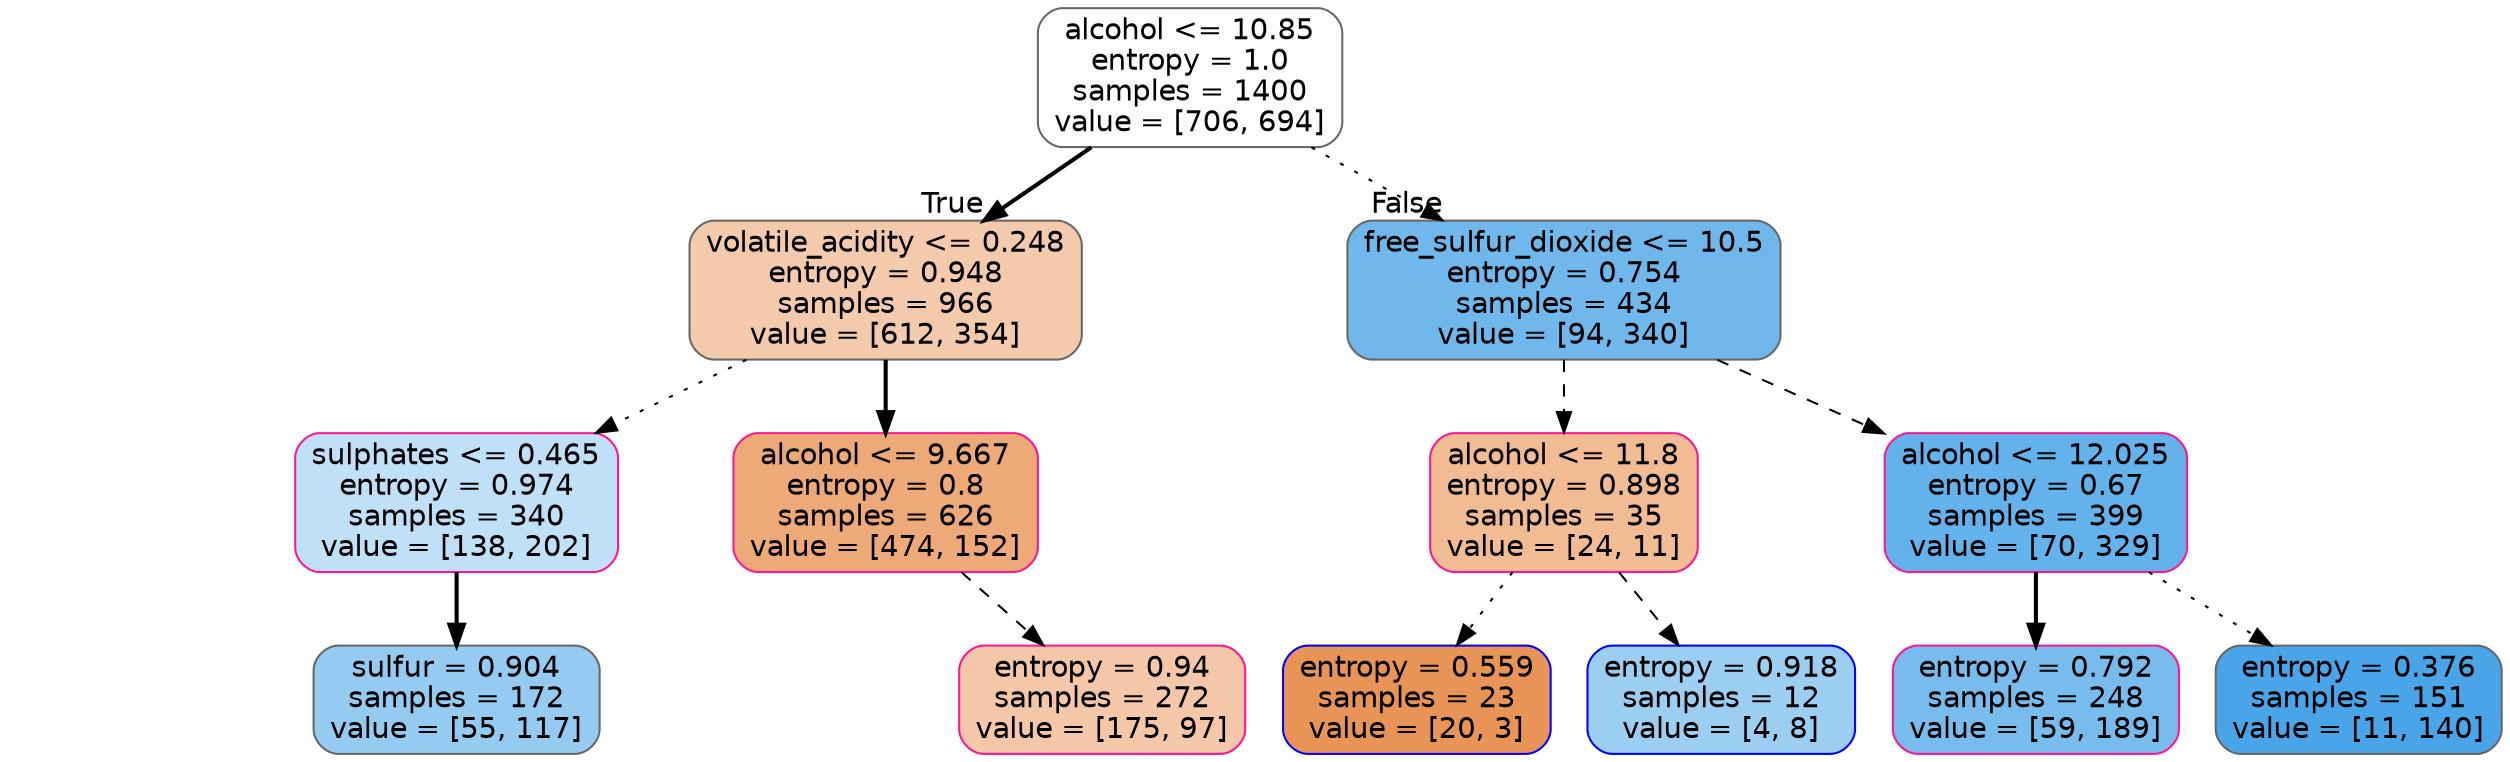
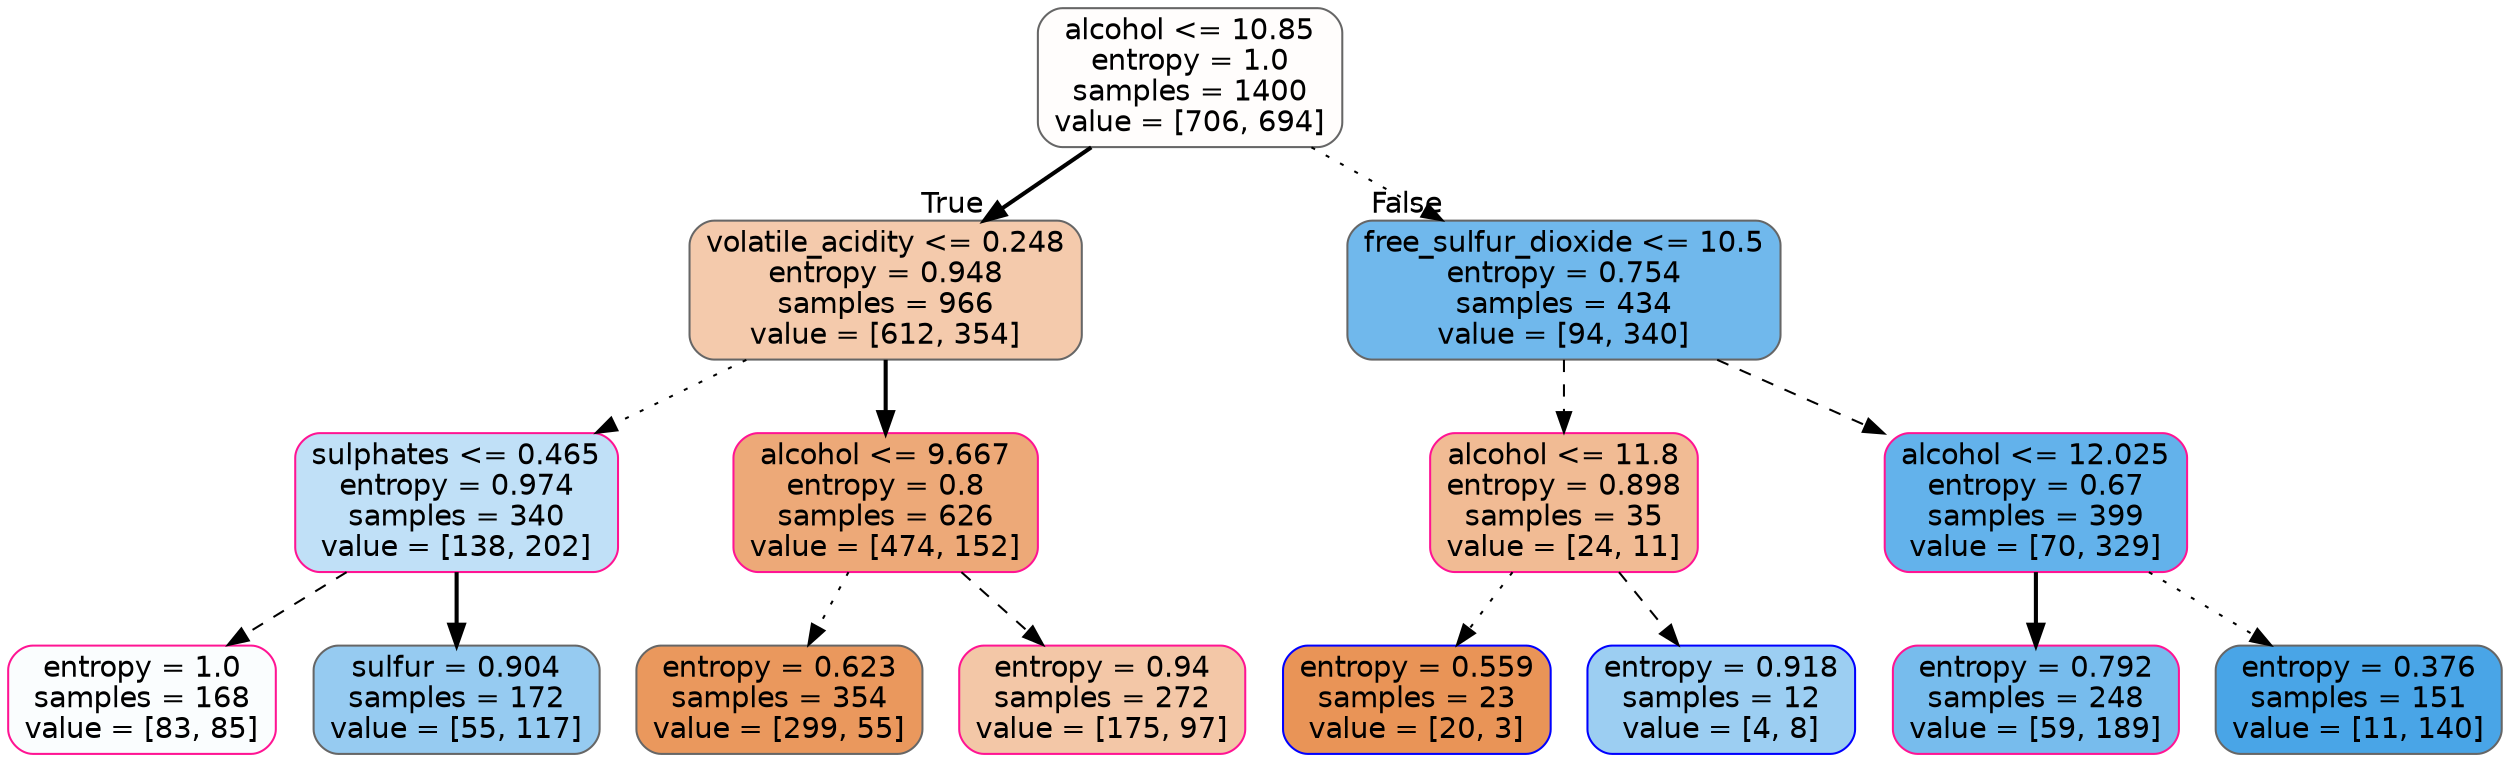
node "entropy = 1.0 samples = 168 value = [83, 85]": added
node "entropy = 0.623 samples = 354 value = [299, 55]": added
